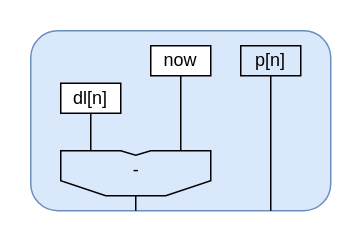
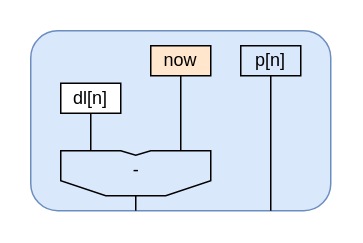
node "now": fillcolor #ffffff -> #ffe6cc
